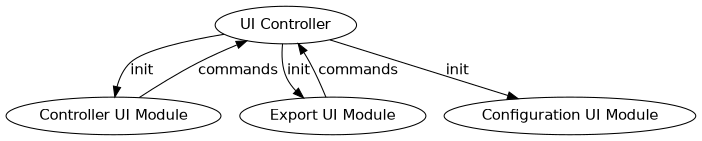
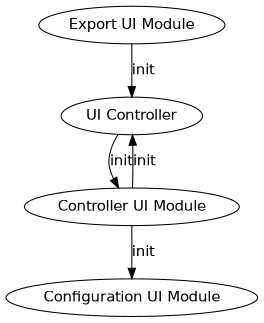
edge "UI Controller" -> "Configuration UI Module": now "Controller UI Module" -> "Configuration UI Module"
edge "UI Controller" -> "Export UI Module": removed, label "init"
edge "Controller UI Module" -> "UI Controller": label "commands" -> "init"
edge "Export UI Module" -> "UI Controller": label "commands" -> "init"
